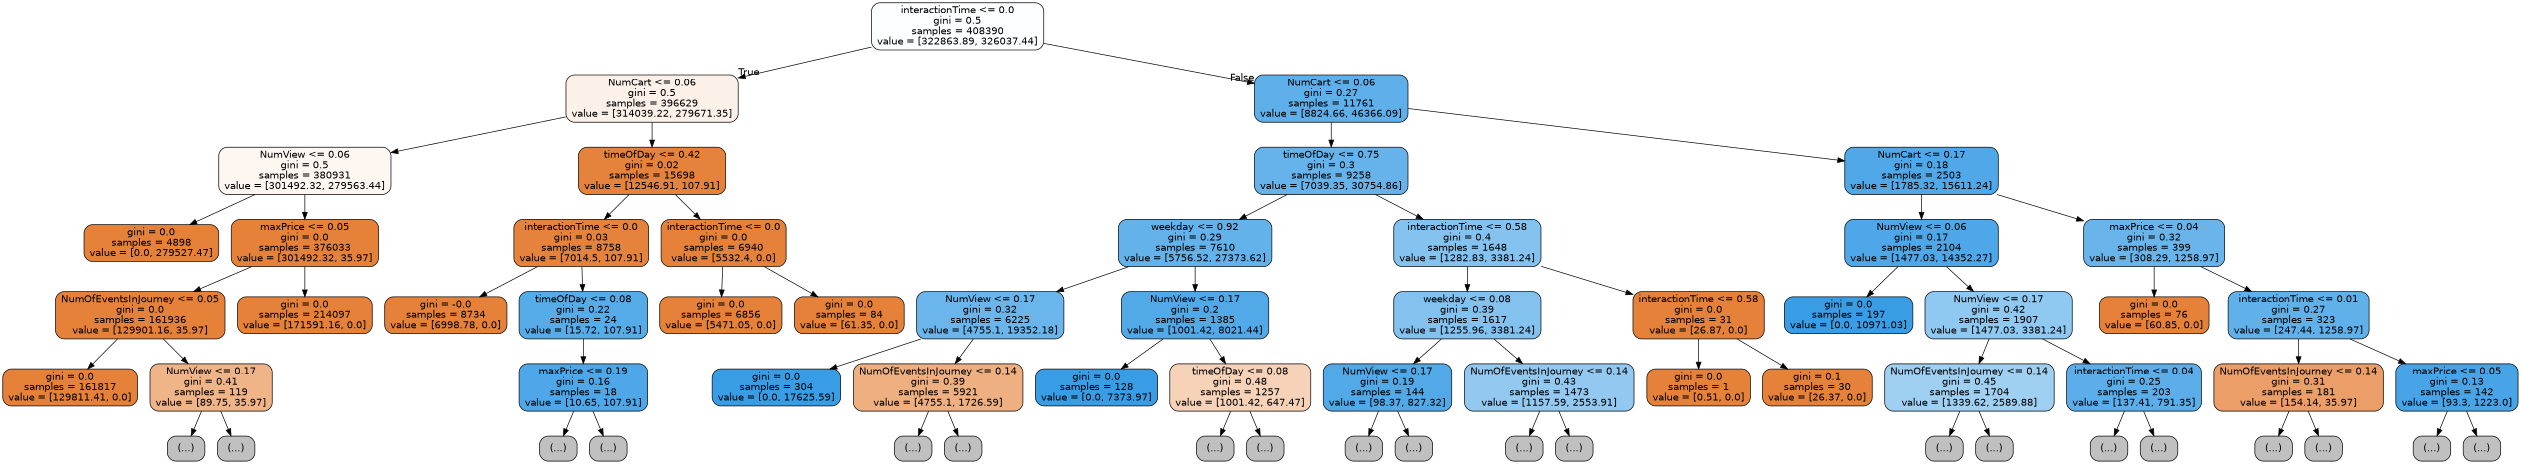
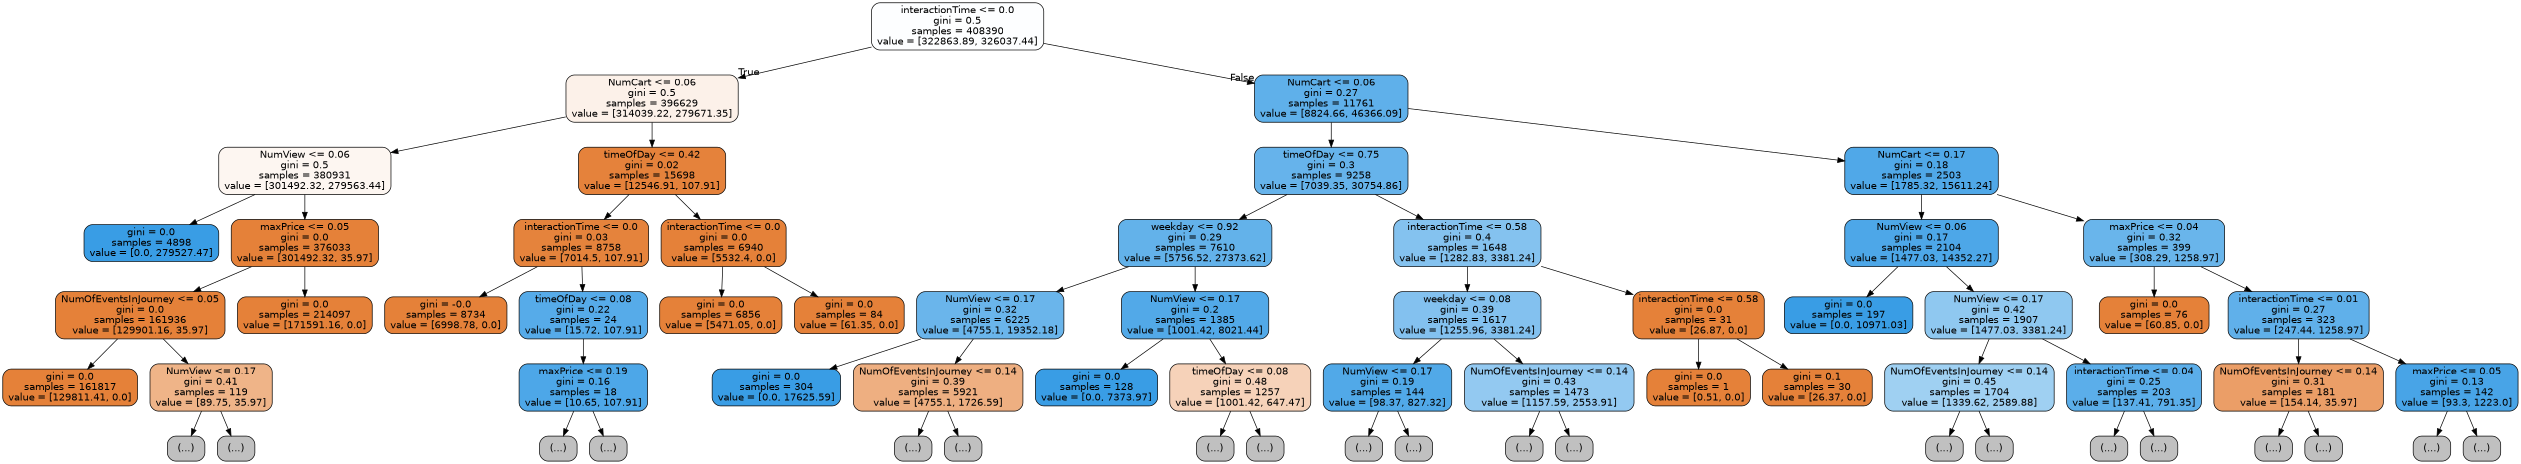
node "gini = 0.0 samples = 4898 value = [0.0, 279527.47]": fillcolor #e58139 -> #399de5
